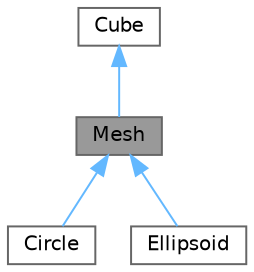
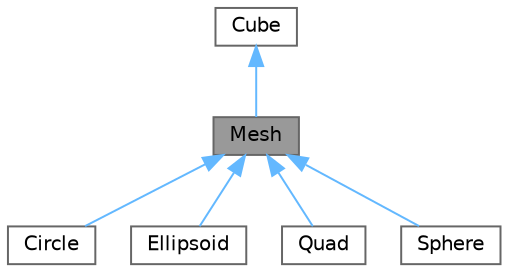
node "Quad": added
node "Sphere": added
